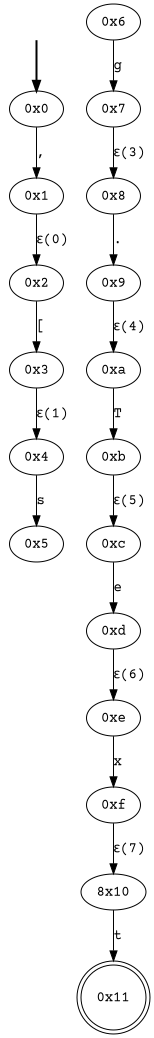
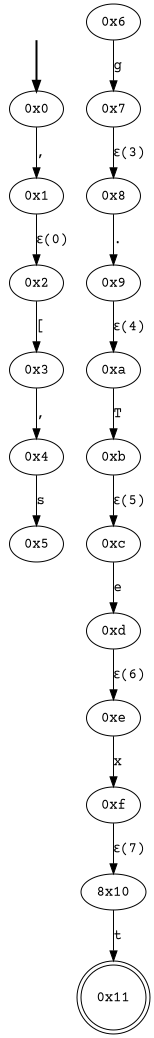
edge "0x3" -> "0x4": label "ε(1)" -> ","
